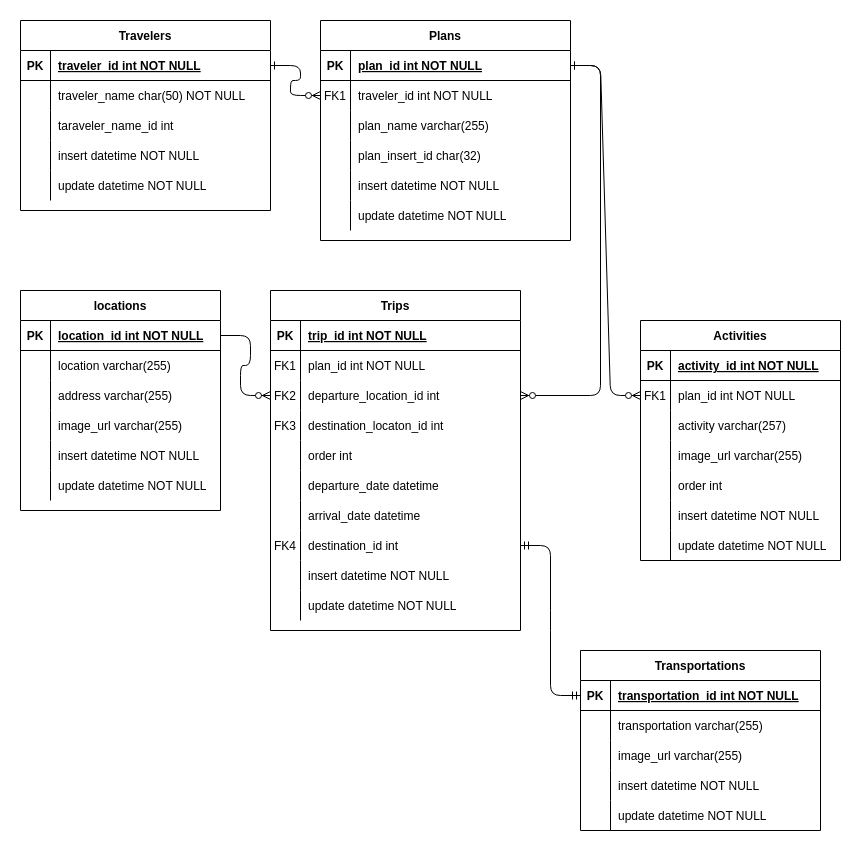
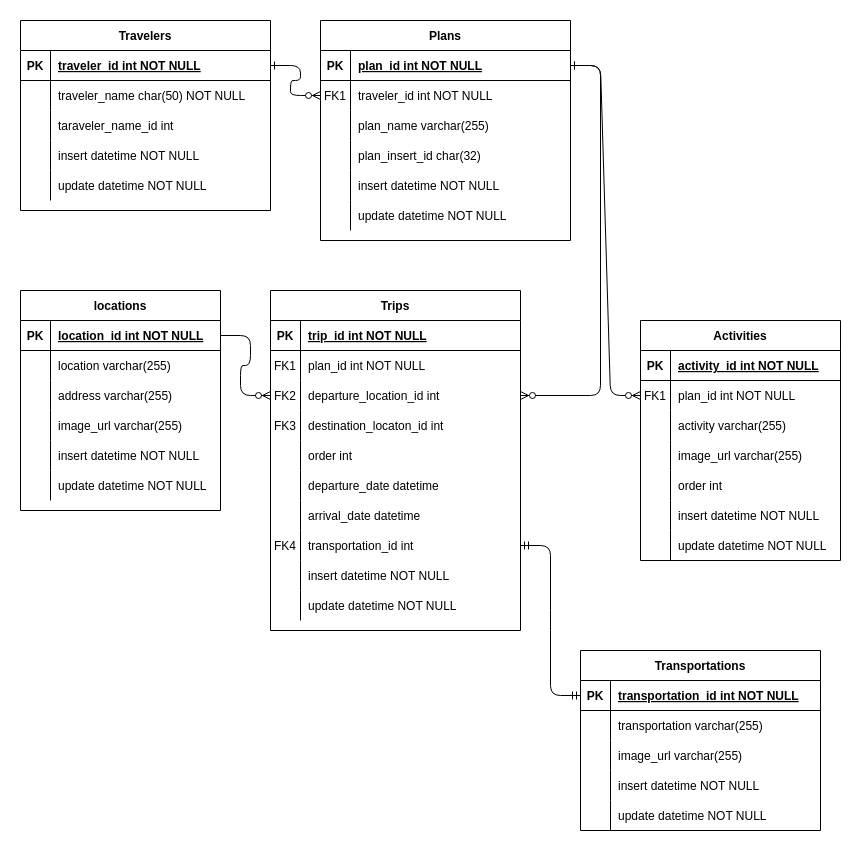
node "activity varchar(257)": label "activity varchar(257)" -> "activity varchar(255)"
node "destination_id int": label "destination_id int" -> "transportation_id int"
